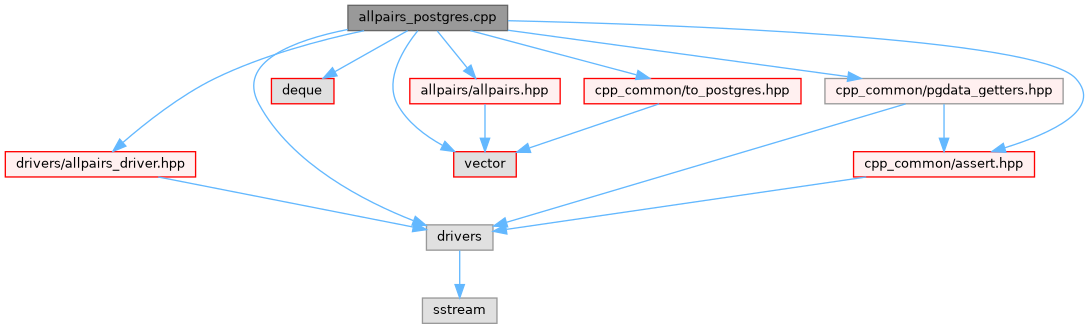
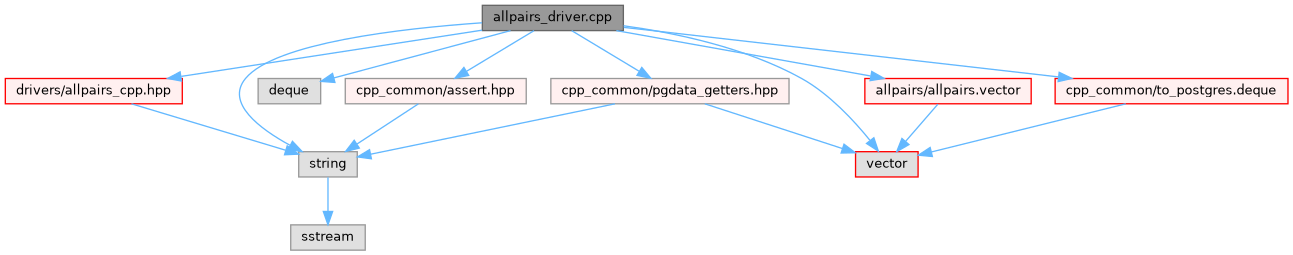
node "allpairs_postgres.cpp": label "allpairs_postgres.cpp" -> "allpairs_driver.cpp"
node "deque": color red -> grey60
node "allpairs/allpairs.hpp": label "allpairs/allpairs.hpp" -> "allpairs/allpairs.vector"
node "cpp_common/to_postgres.hpp": label "cpp_common/to_postgres.hpp" -> "cpp_common/to_postgres.deque"
edge "cpp_common/pgdata_getters.hpp" -> "cpp_common/assert.hpp": now "cpp_common/pgdata_getters.hpp" -> "vector"
node "drivers/allpairs_driver.hpp": label "drivers/allpairs_driver.hpp" -> "drivers/allpairs_cpp.hpp"
node "cpp_common/assert.hpp": color red -> grey60
node "drivers": label "drivers" -> "string"
